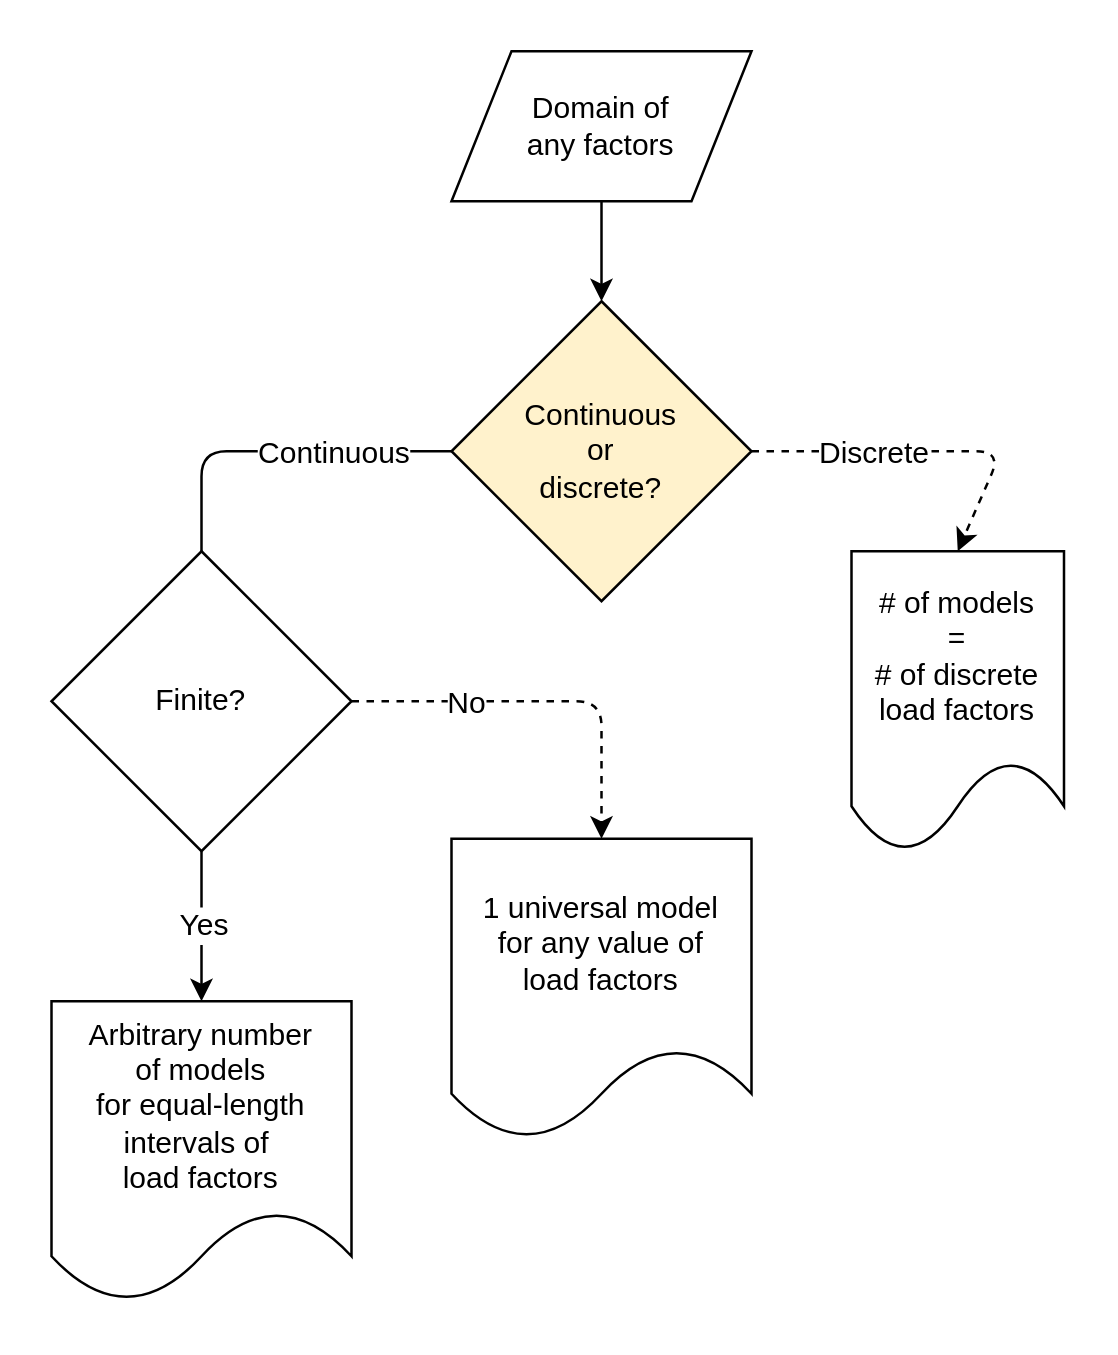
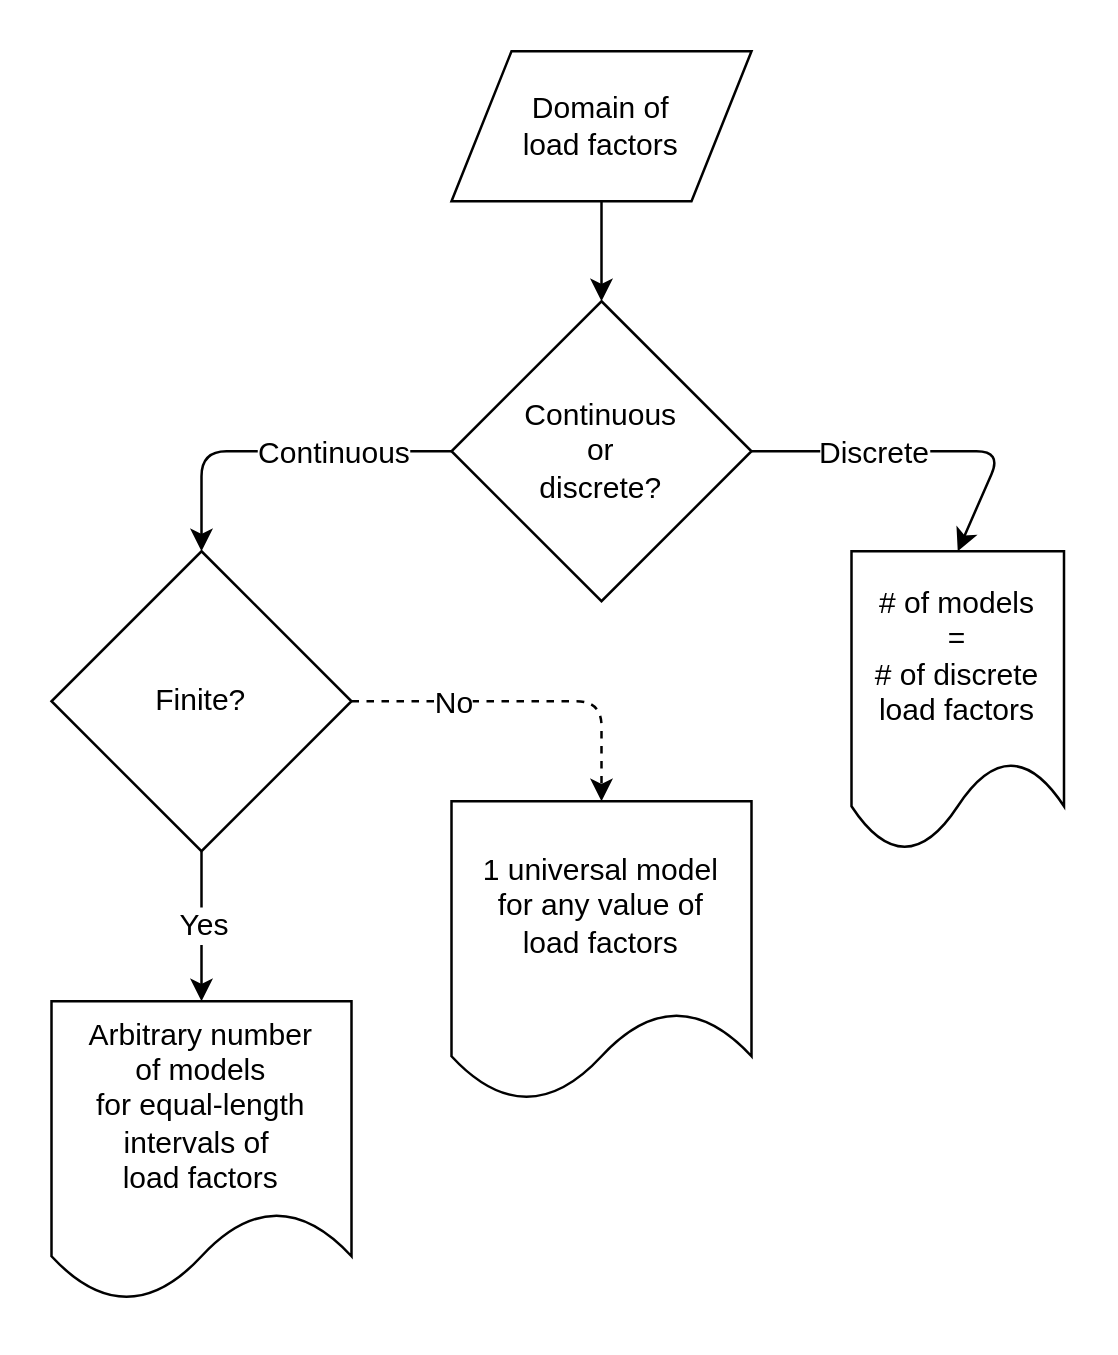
node "Domain of any factors": label "Domain of any factors" -> "Domain of load factors"
node "Continuous or discrete?": fillcolor #fff2cc -> #ffffff
edge "Continuous or discrete?" -> "# of models = # of discrete load factors": style dashed -> solid
edge "Continuous or discrete?" -- "Finite?": arrowhead none -> classic
node "1 universal model for any value of load factors": moved (601, 989) -> (601, 951)
